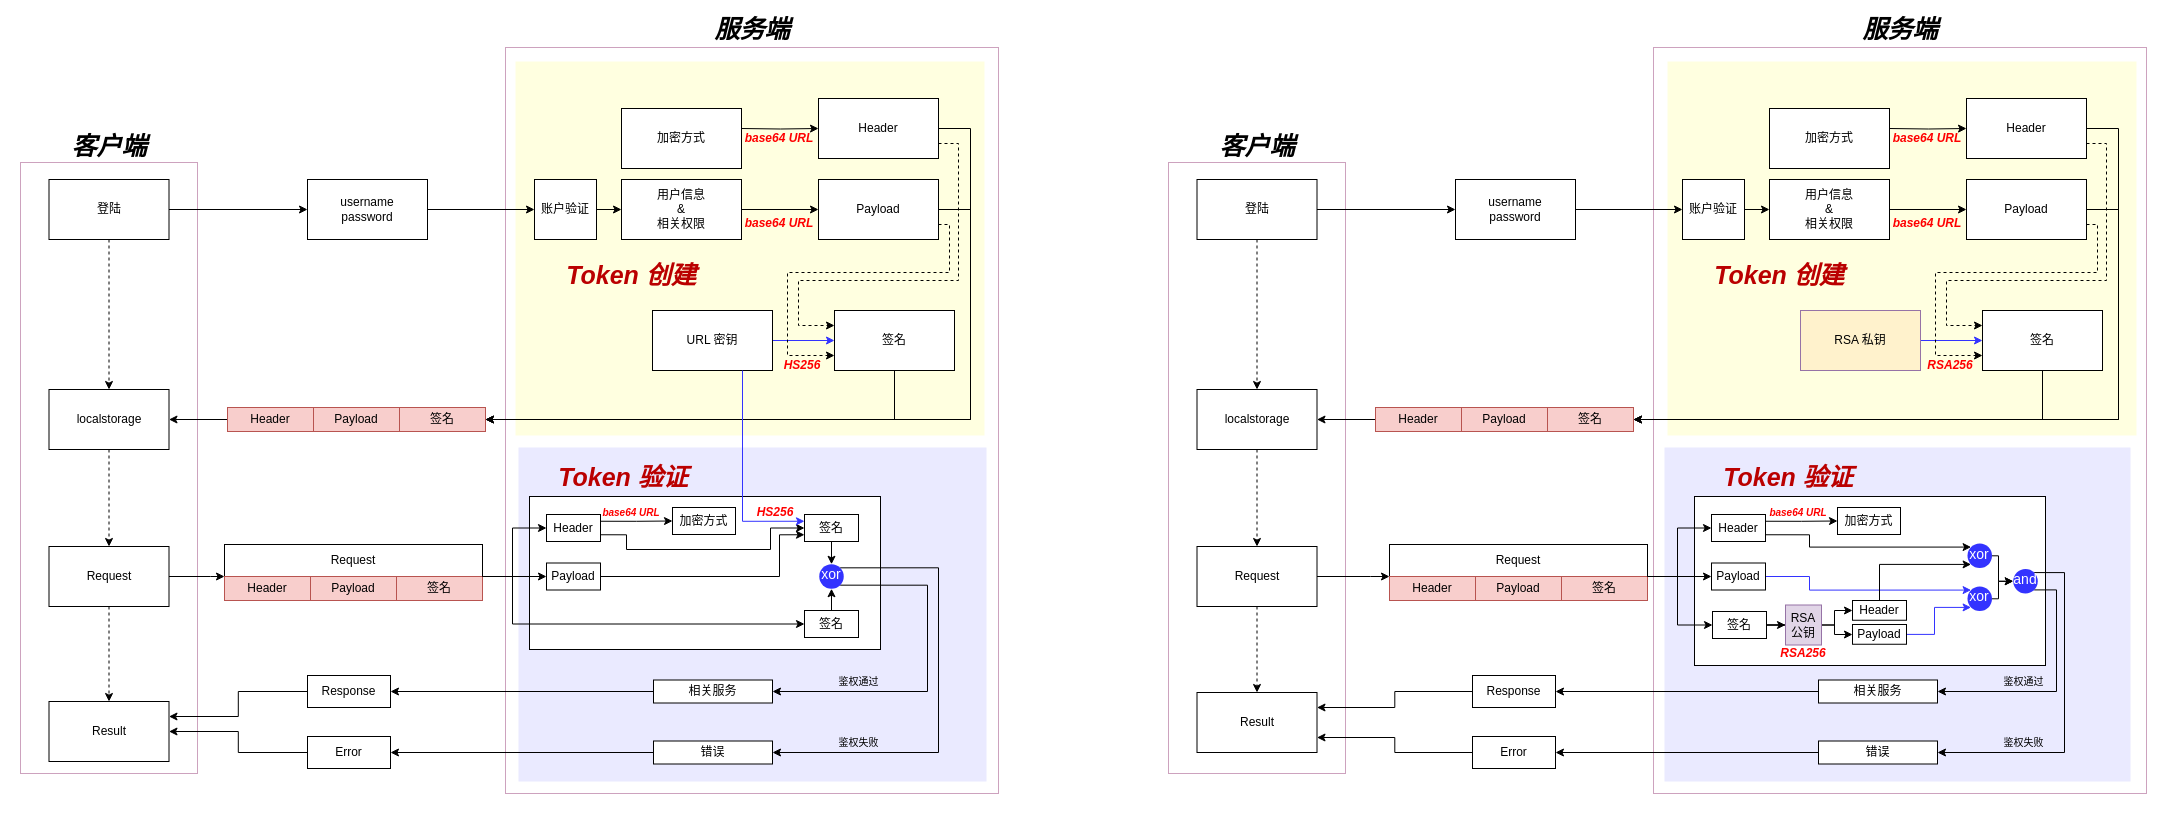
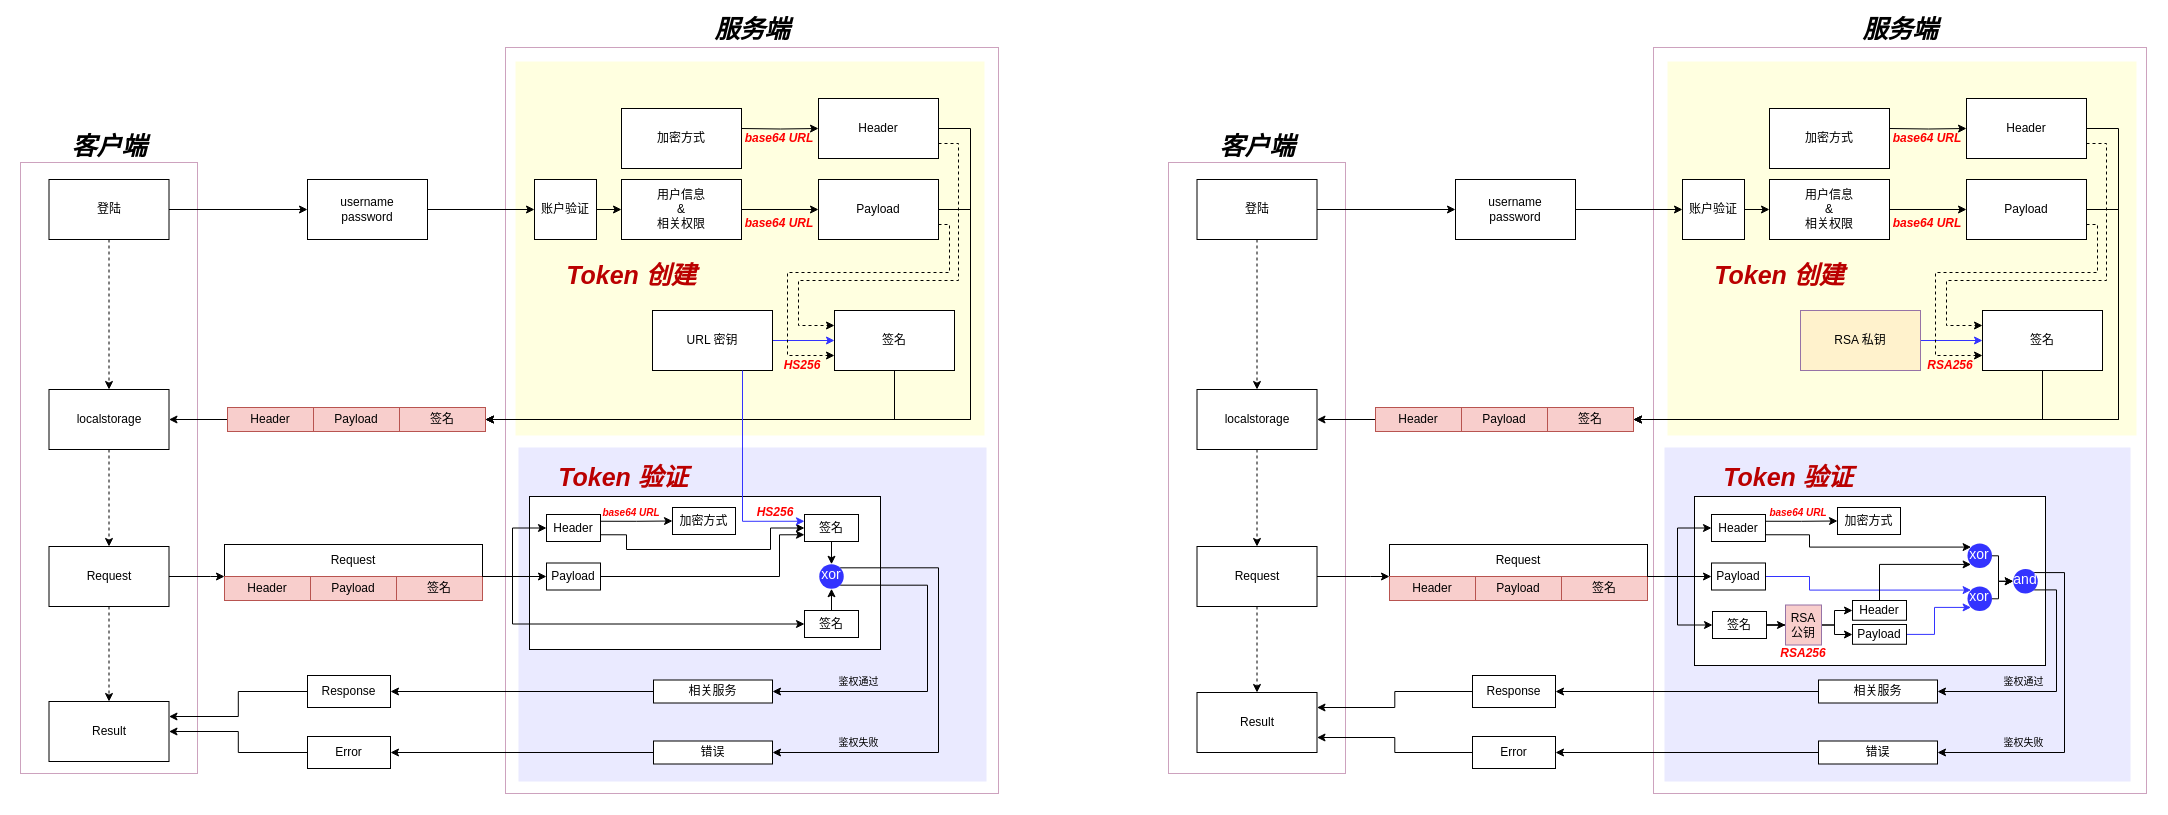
node "RSA 公钥": fillcolor #e1d5e7 -> #f8cecc
